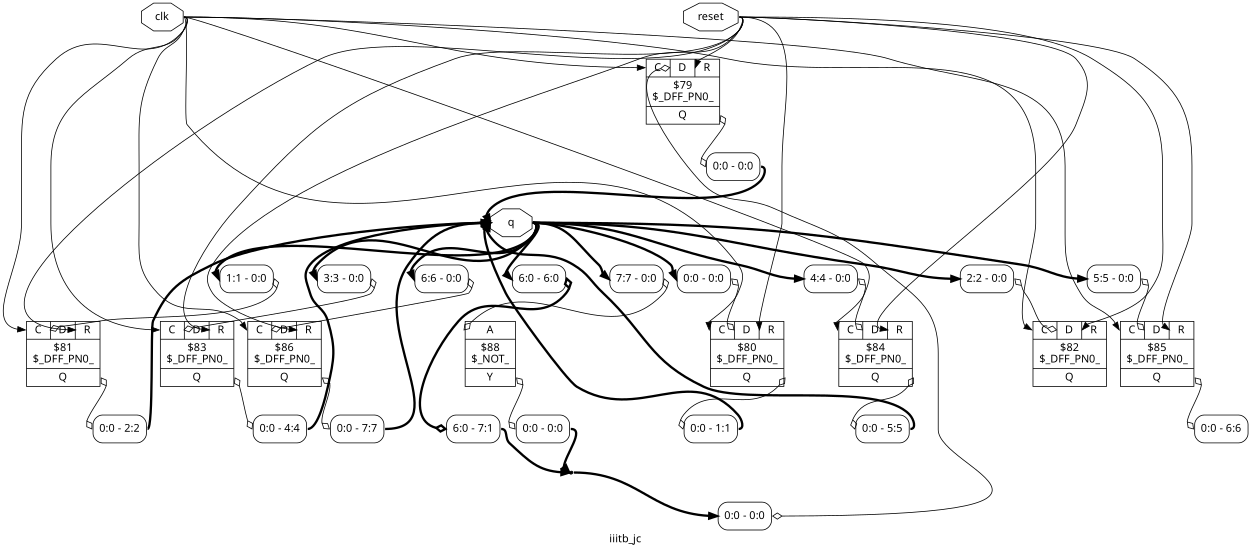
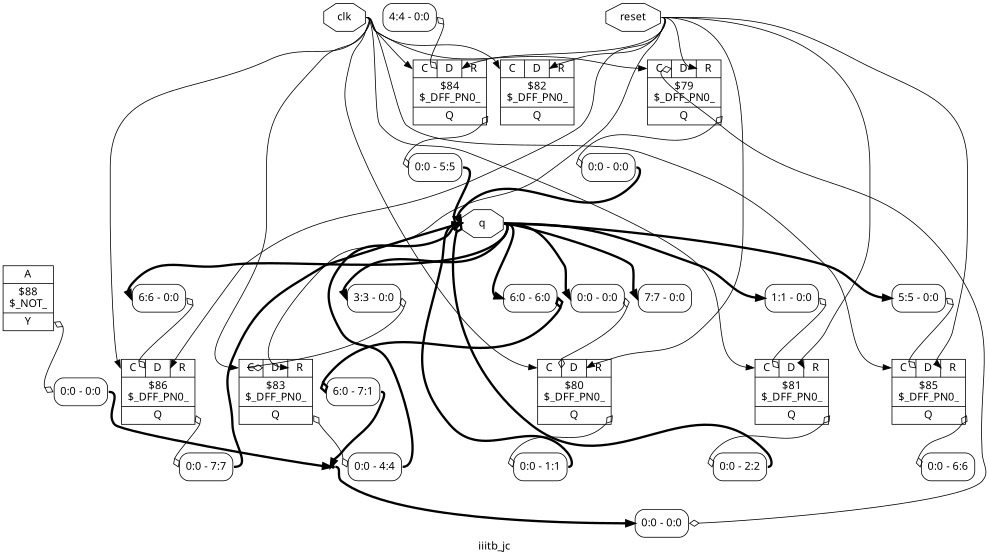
edge "q" -> "4:4 - 0:0": removed
node "2:2 - 0:0": removed
edge "7:7 - 0:0" -- "A": removed
edge "0:0 - 5:5" -> "q": arrowhead normal -> odiamond
